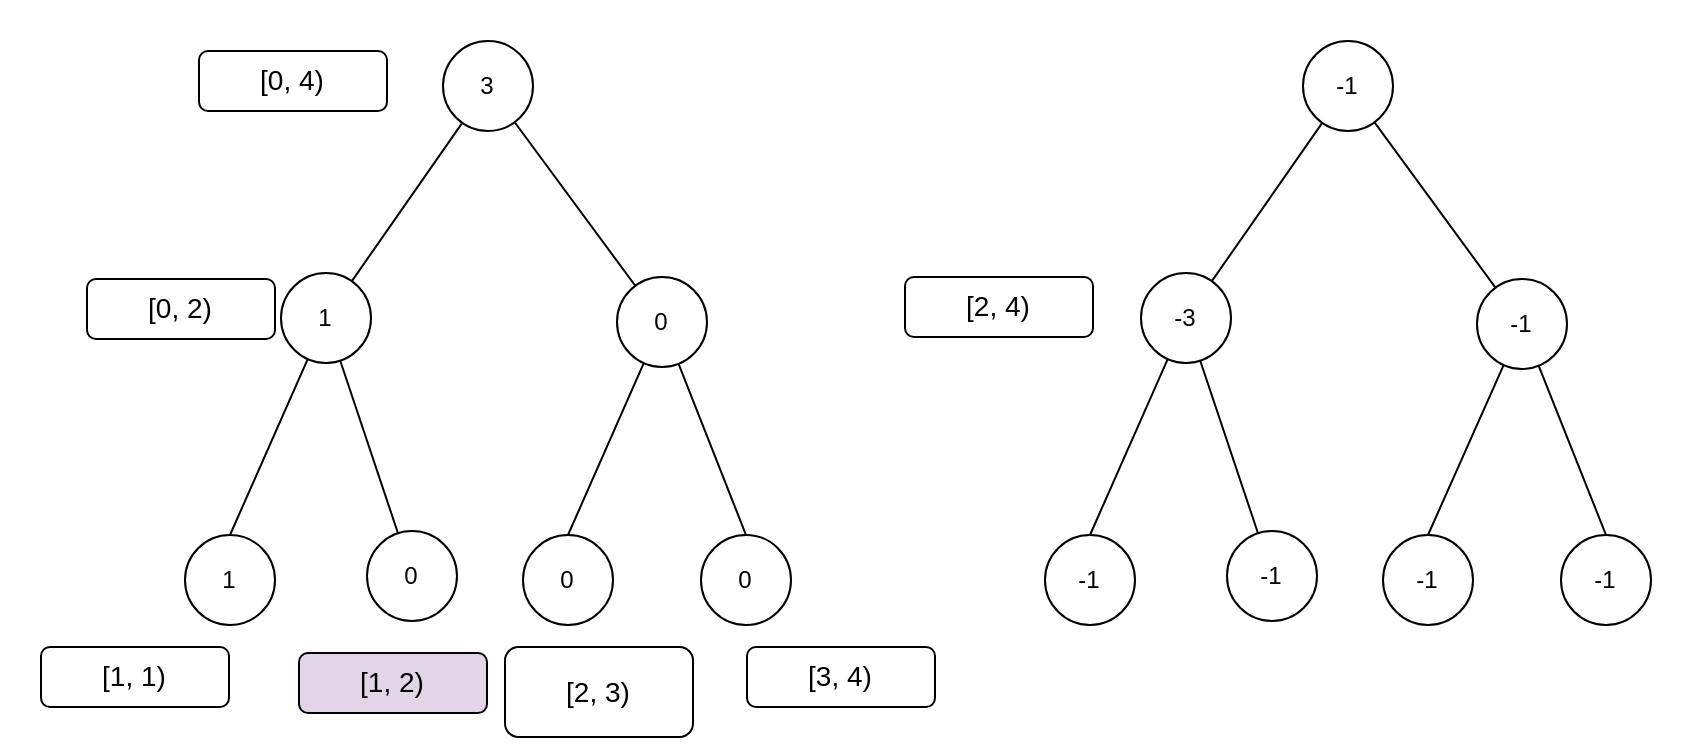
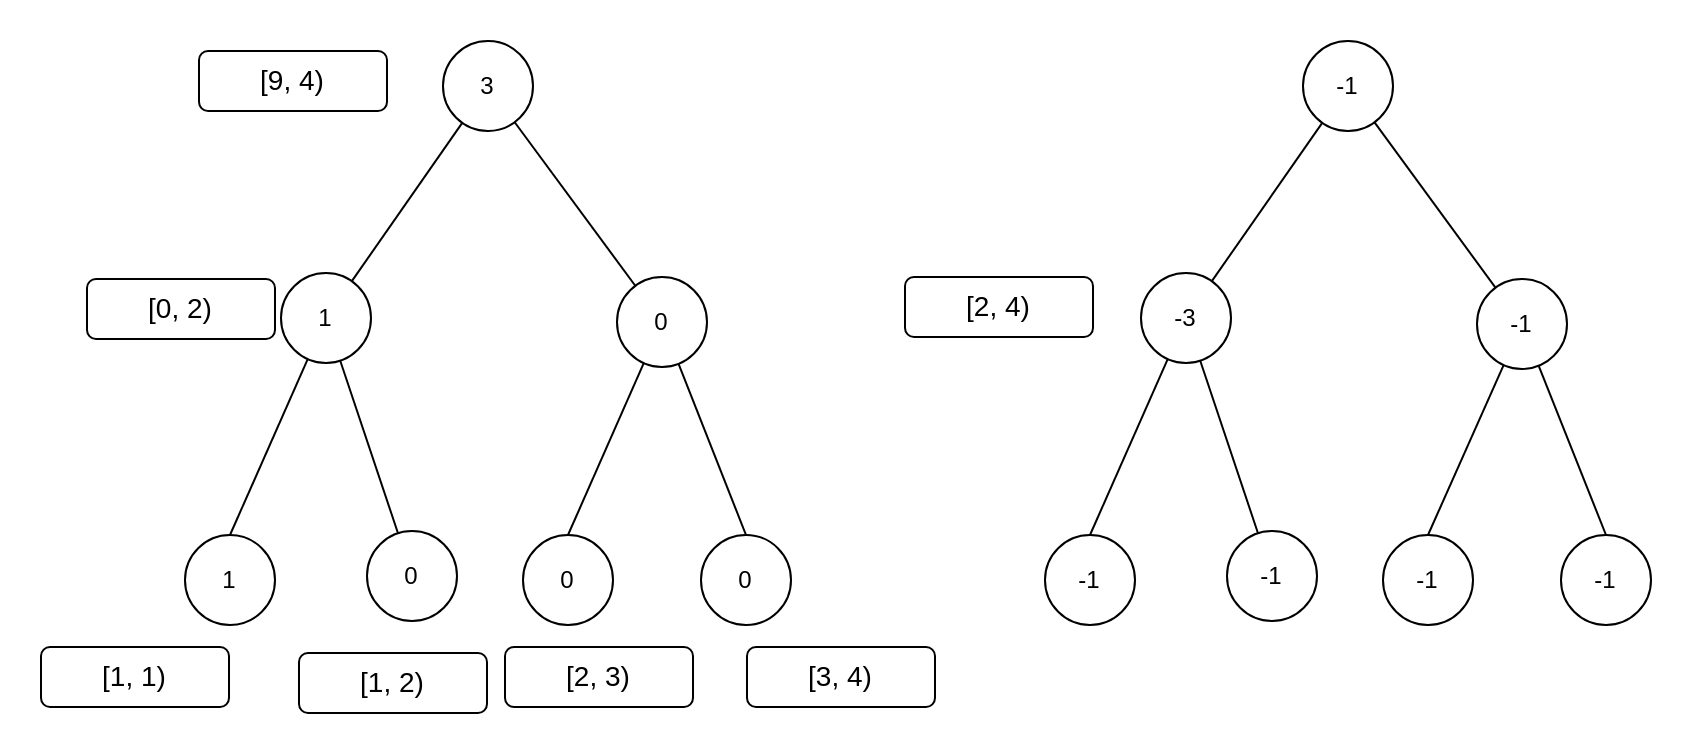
node "[0, 4)": label "[0, 4)" -> "[9, 4)"
node "[1, 2)": fillcolor #e1d5e7 -> #ffffff
node "[2, 3)": size 188x90 -> 188x60
